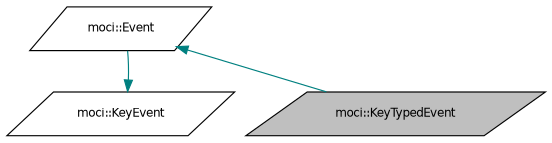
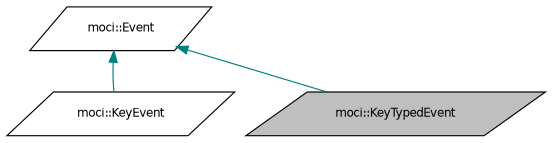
edge "moci::Event" -> "moci::KeyEvent": reversed
